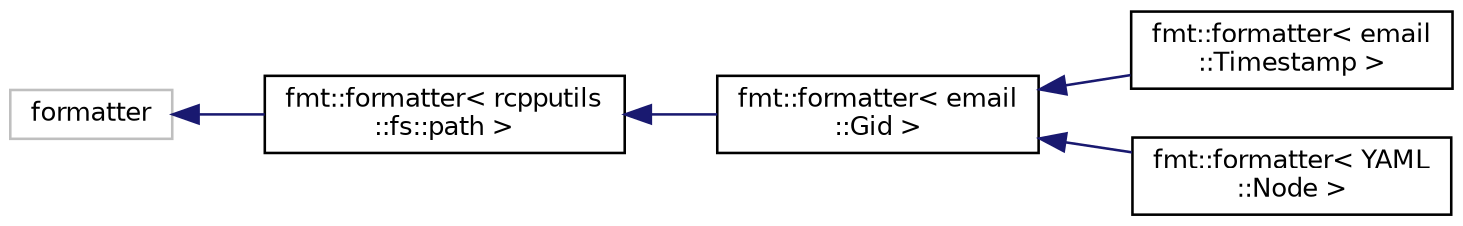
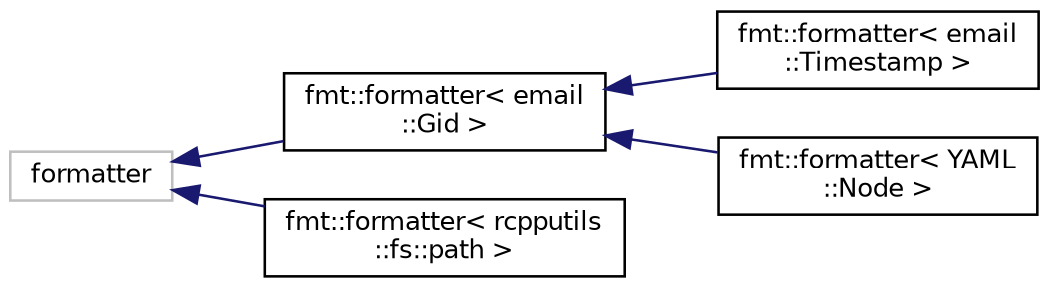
edge "fmt::formatter< email ::Gid >" -> "fmt::formatter< rcpputils ::fs::path >": now "fmt::formatter< email ::Gid >" -> "formatter"
